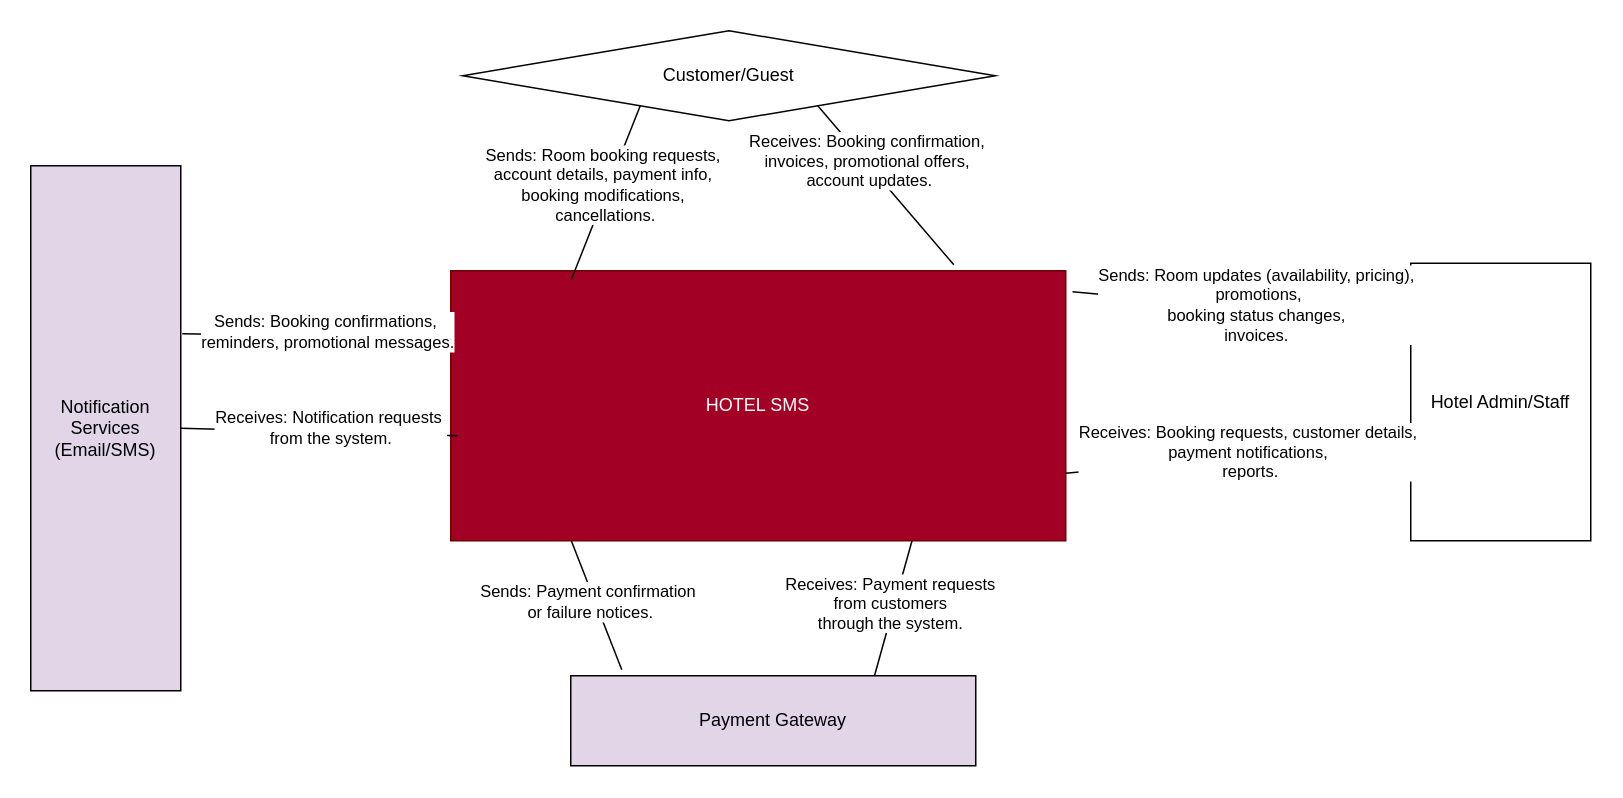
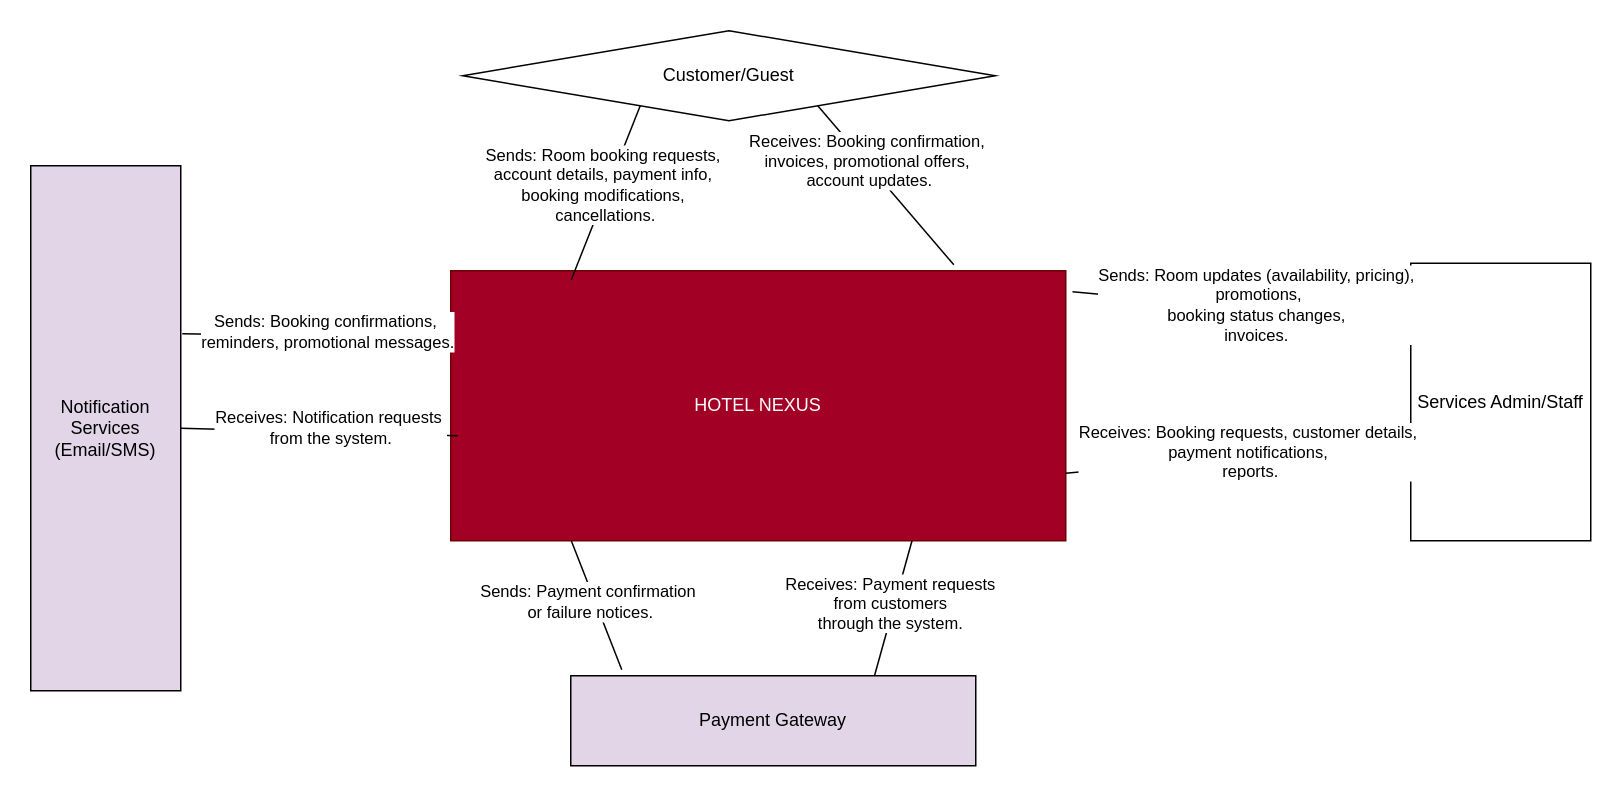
node "Hotel Admin/Staff": label "Hotel Admin/Staff" -> "Services Admin/Staff"
node "HOTEL SMS": label "HOTEL SMS" -> "HOTEL NEXUS"
